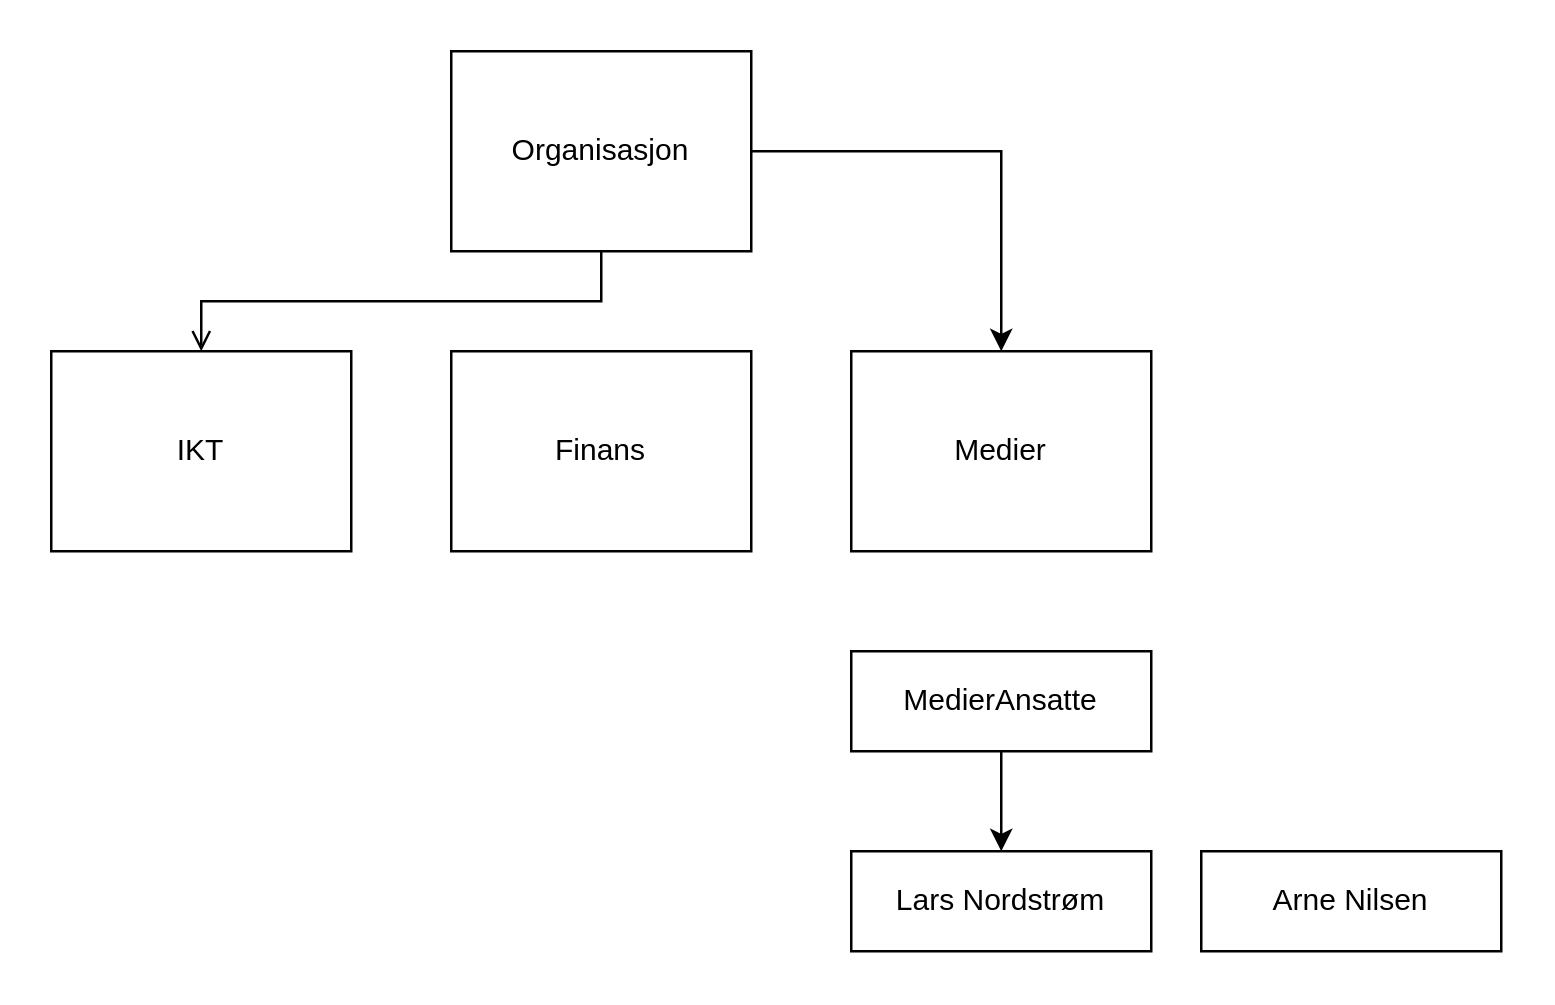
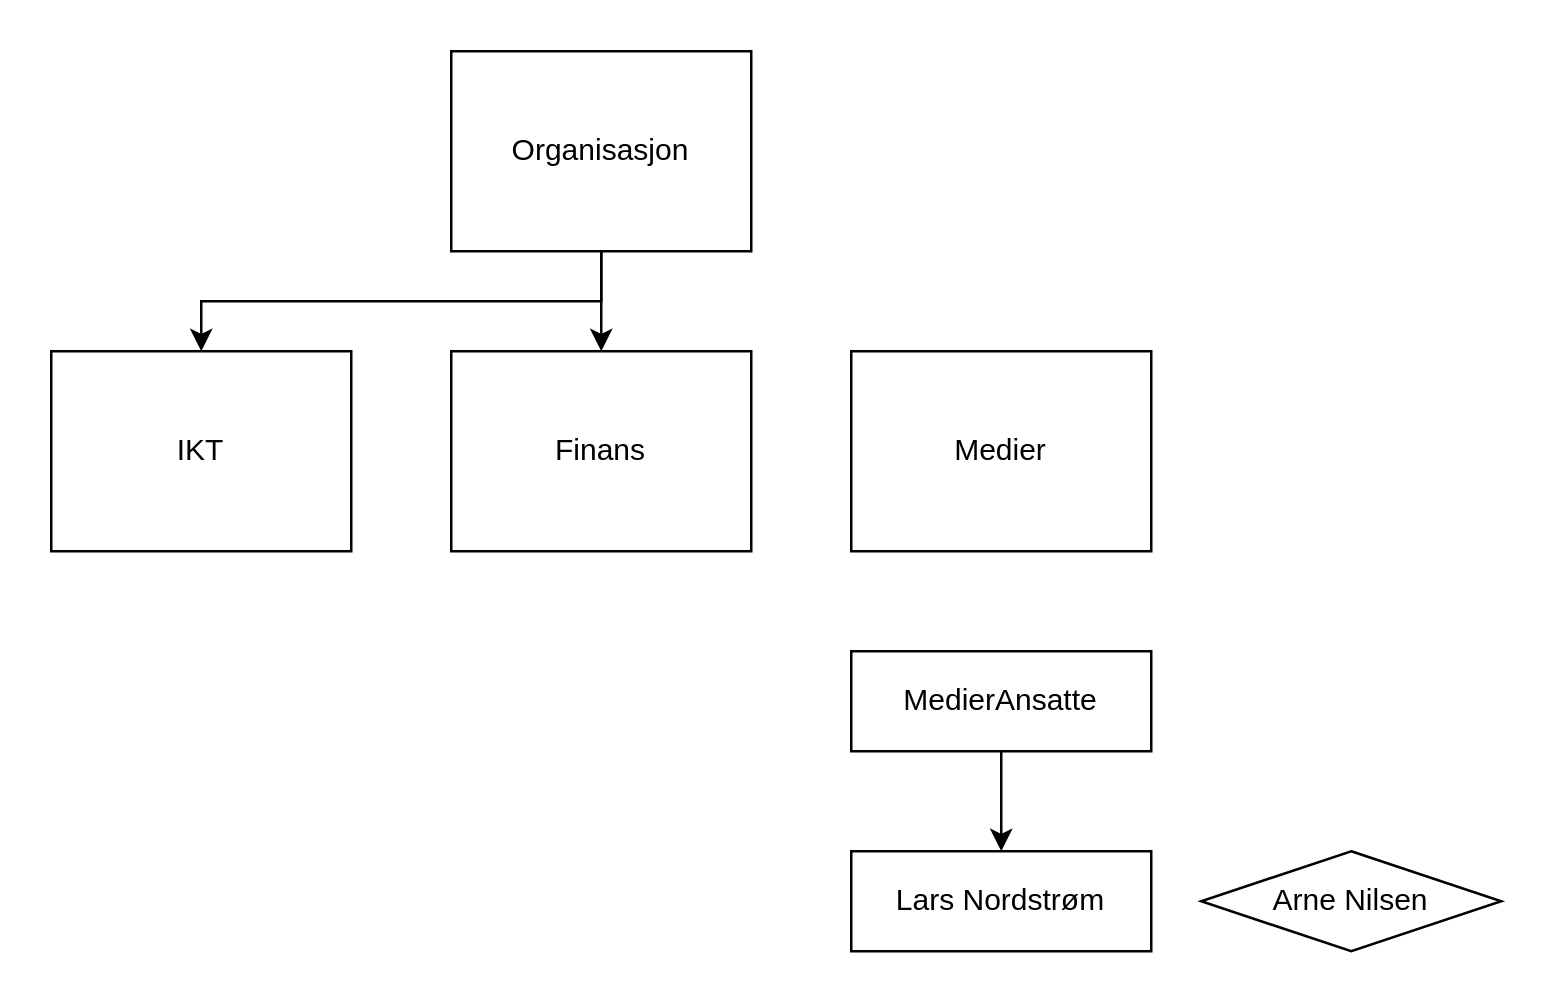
edge "Organisasjon" -> "Medier": now "Organisasjon" -> "Finans"
edge "Organisasjon" -> "IKT": arrowhead open -> classic
node "Arne Nilsen": shape rectangle -> diamond
